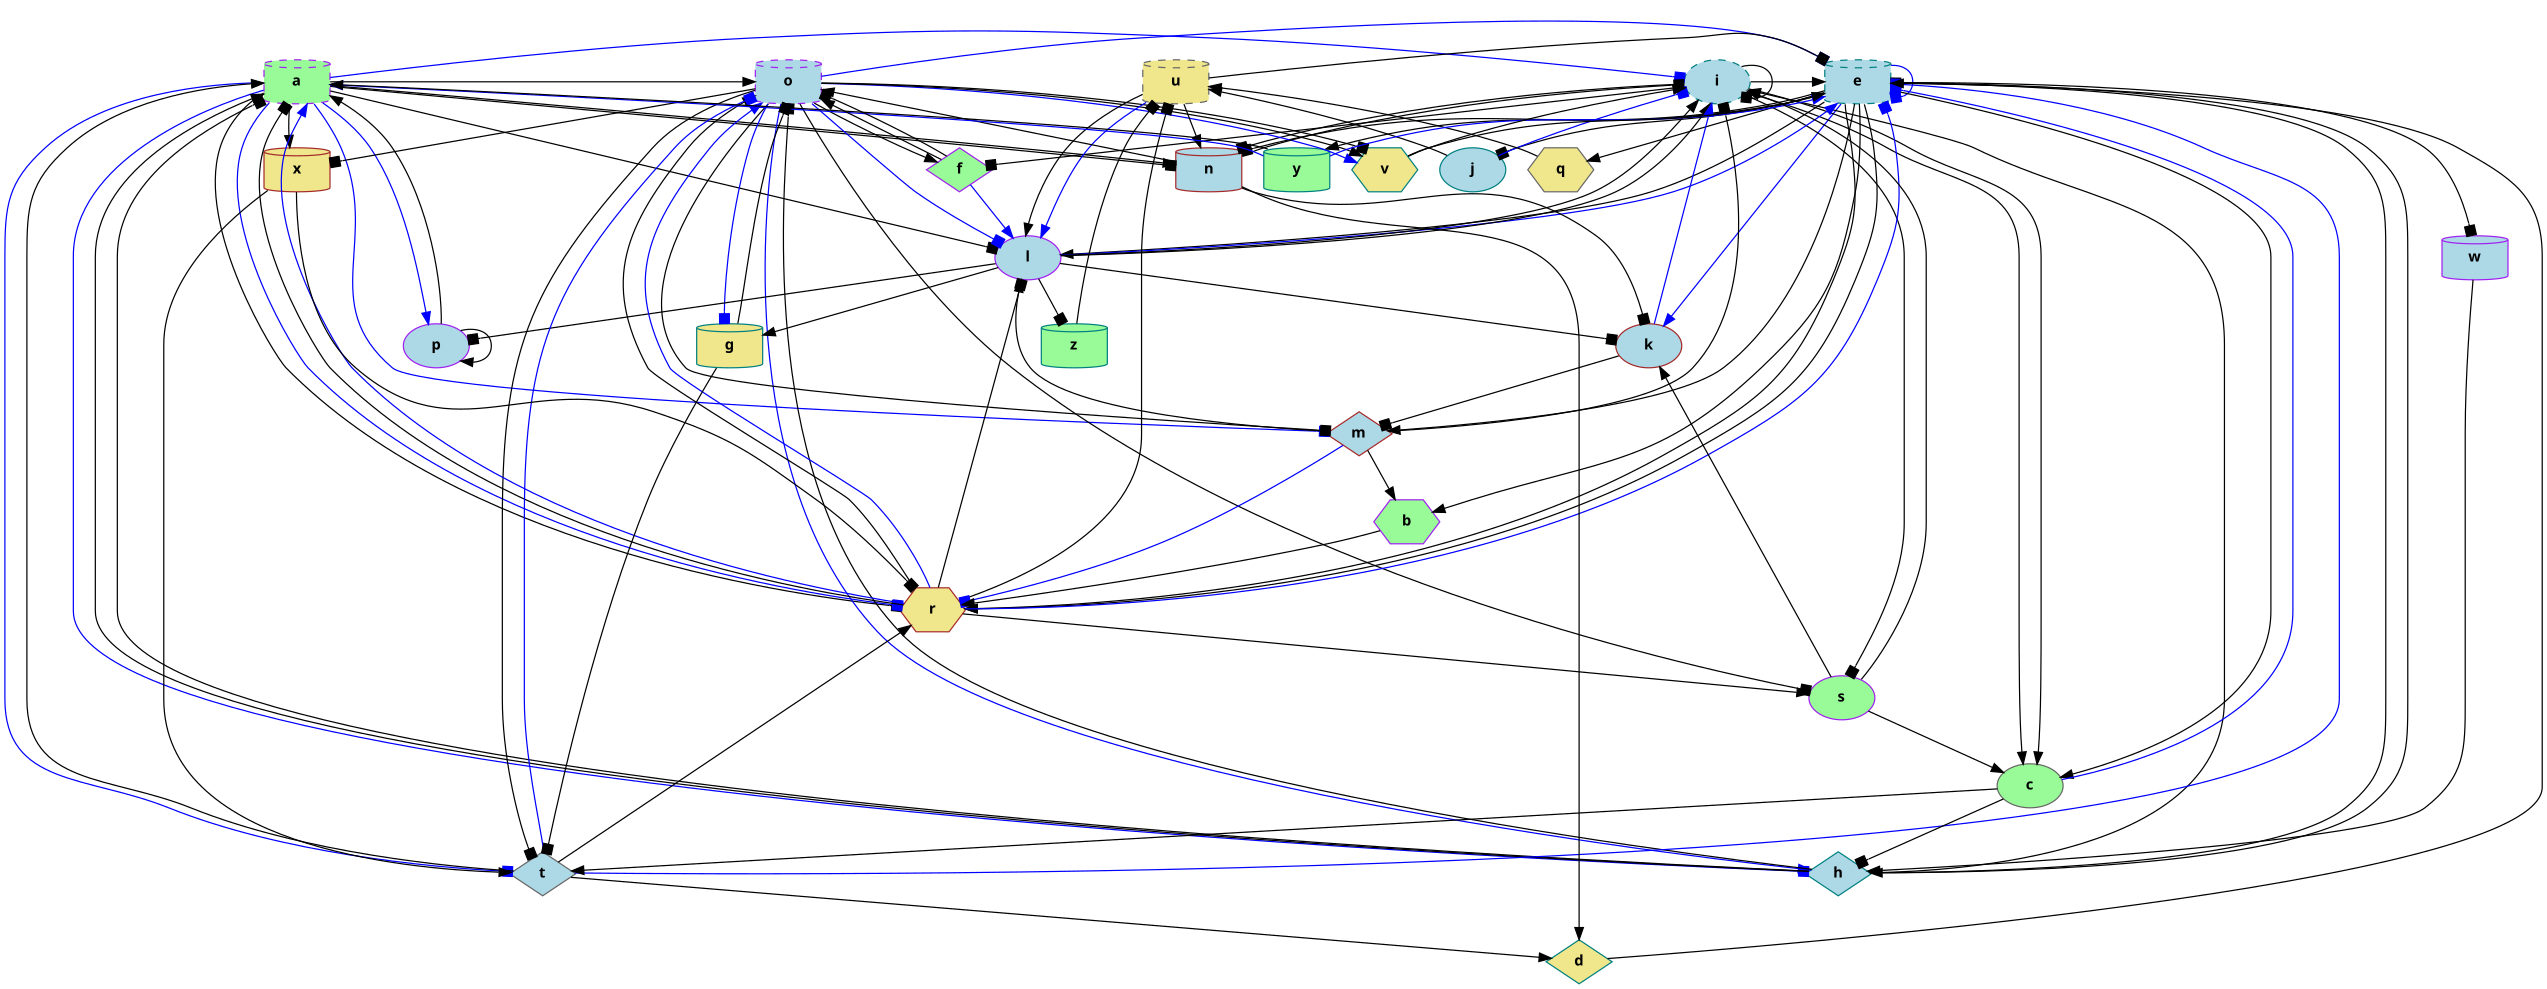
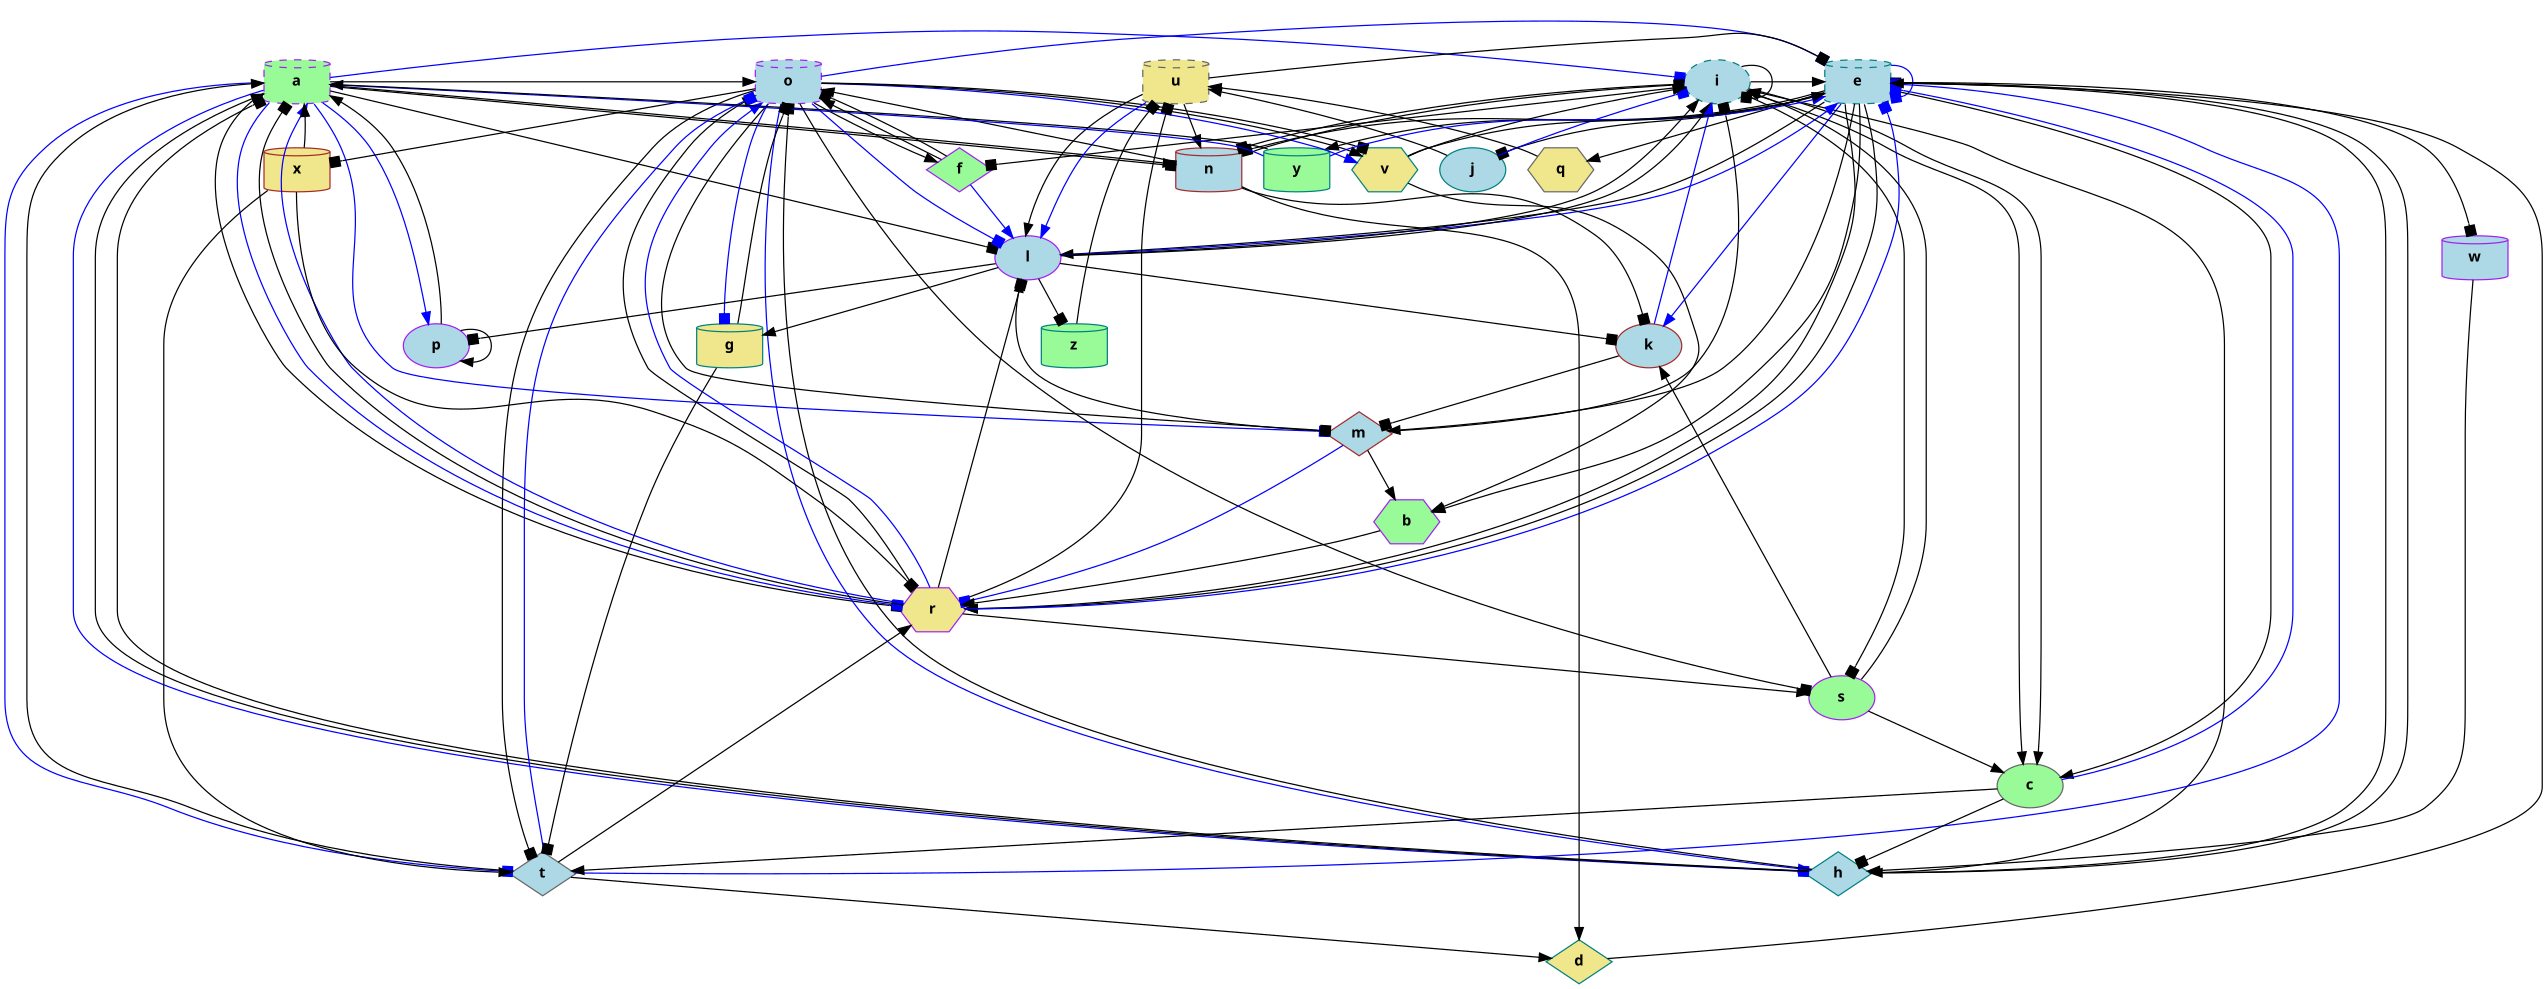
edge "a" -> "x": reversed
edge "v" -> "b": added
node "r": color brown -> purple
